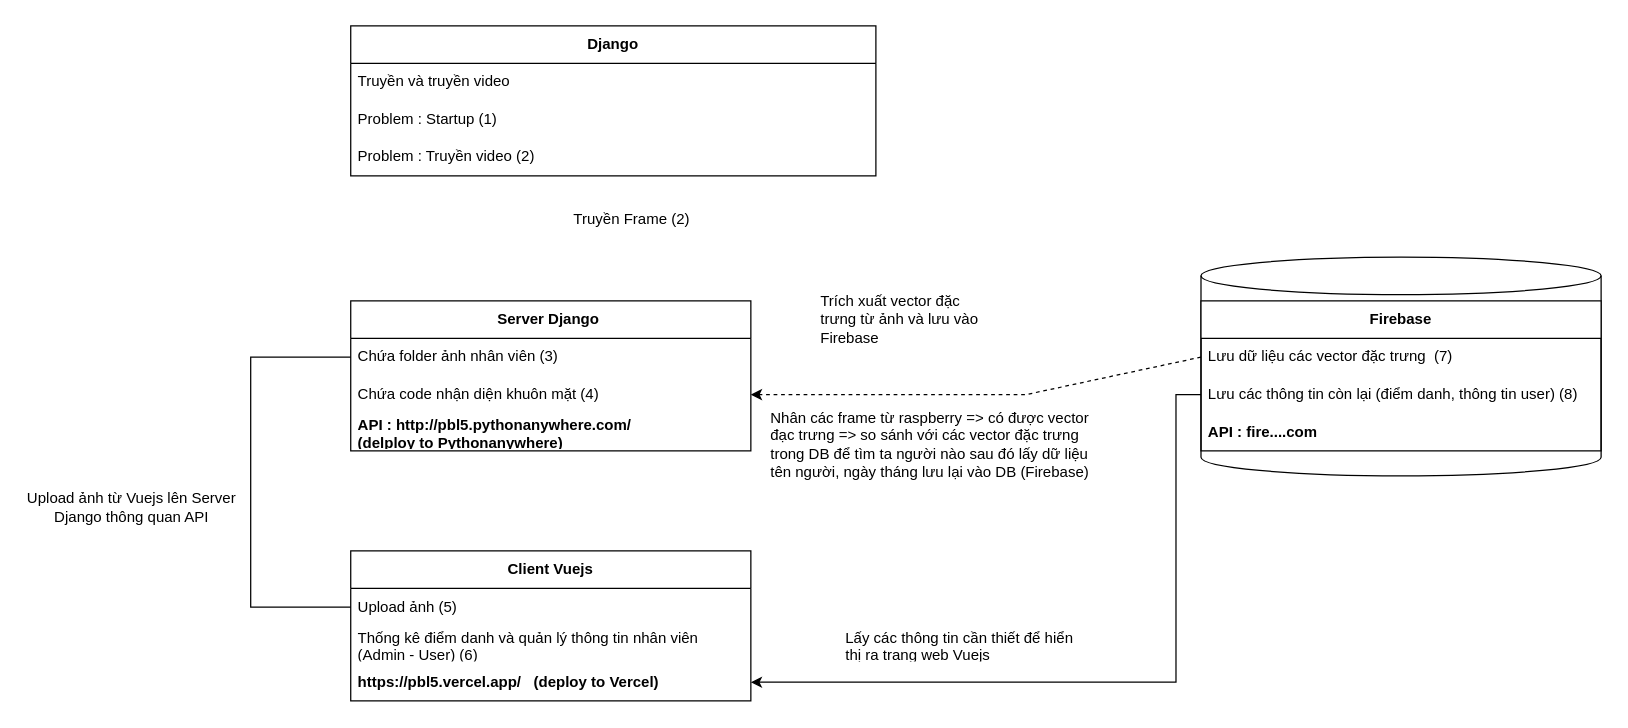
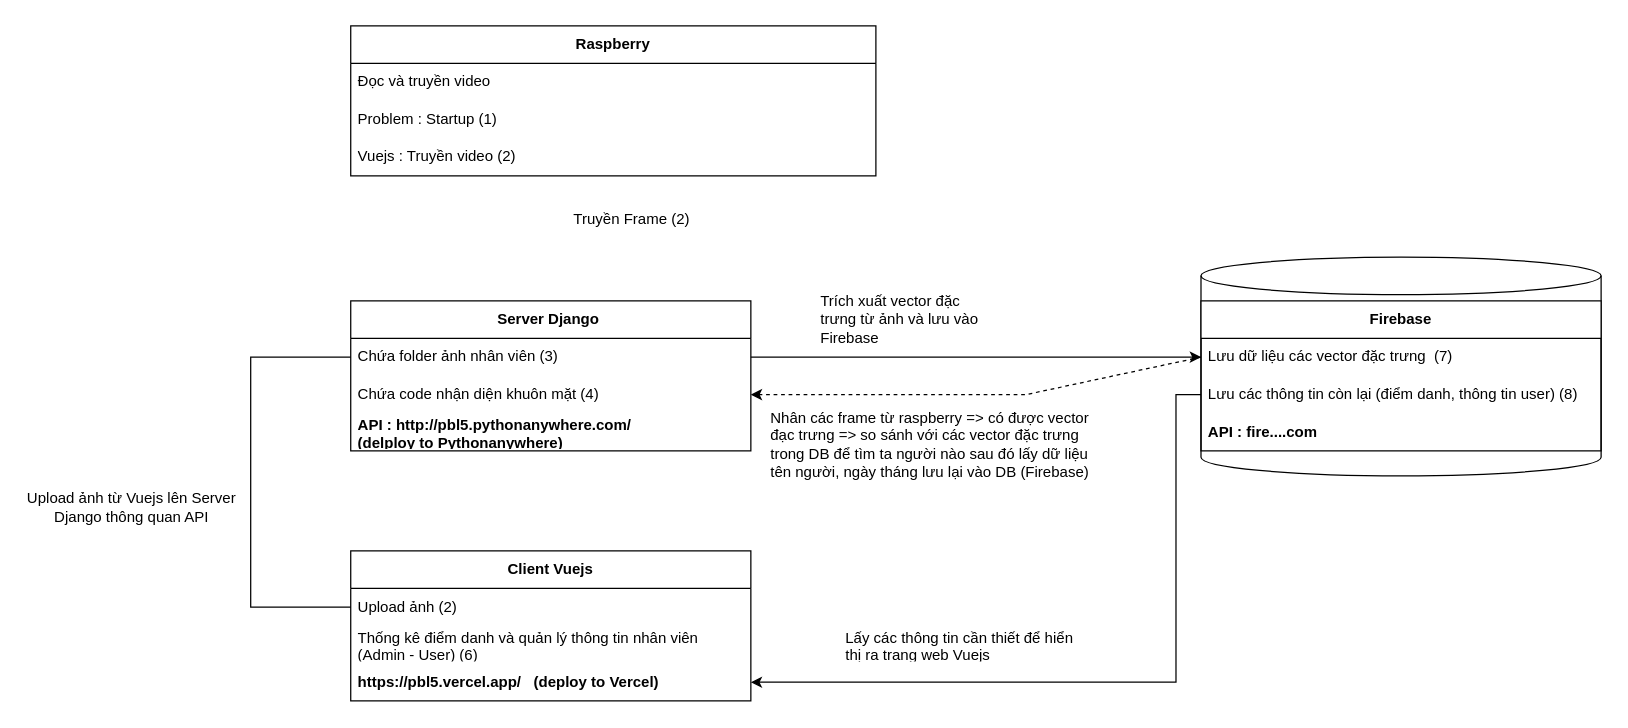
node "Django": label "Django" -> "Raspberry"
node "Truyền và truyền video": label "Truyền và truyền video" -> "Đọc và truyền video"
node "Problem : Truyền video (2)": label "Problem : Truyền video (2)" -> "Vuejs : Truyền video (2)"
edge "Chứa folder ảnh nhân viên (3)" -> "Lưu dữ liệu các vector đặc trưng (7)": added
node "Upload ảnh (5)": label "Upload ảnh (5)" -> "Upload ảnh (2)"
